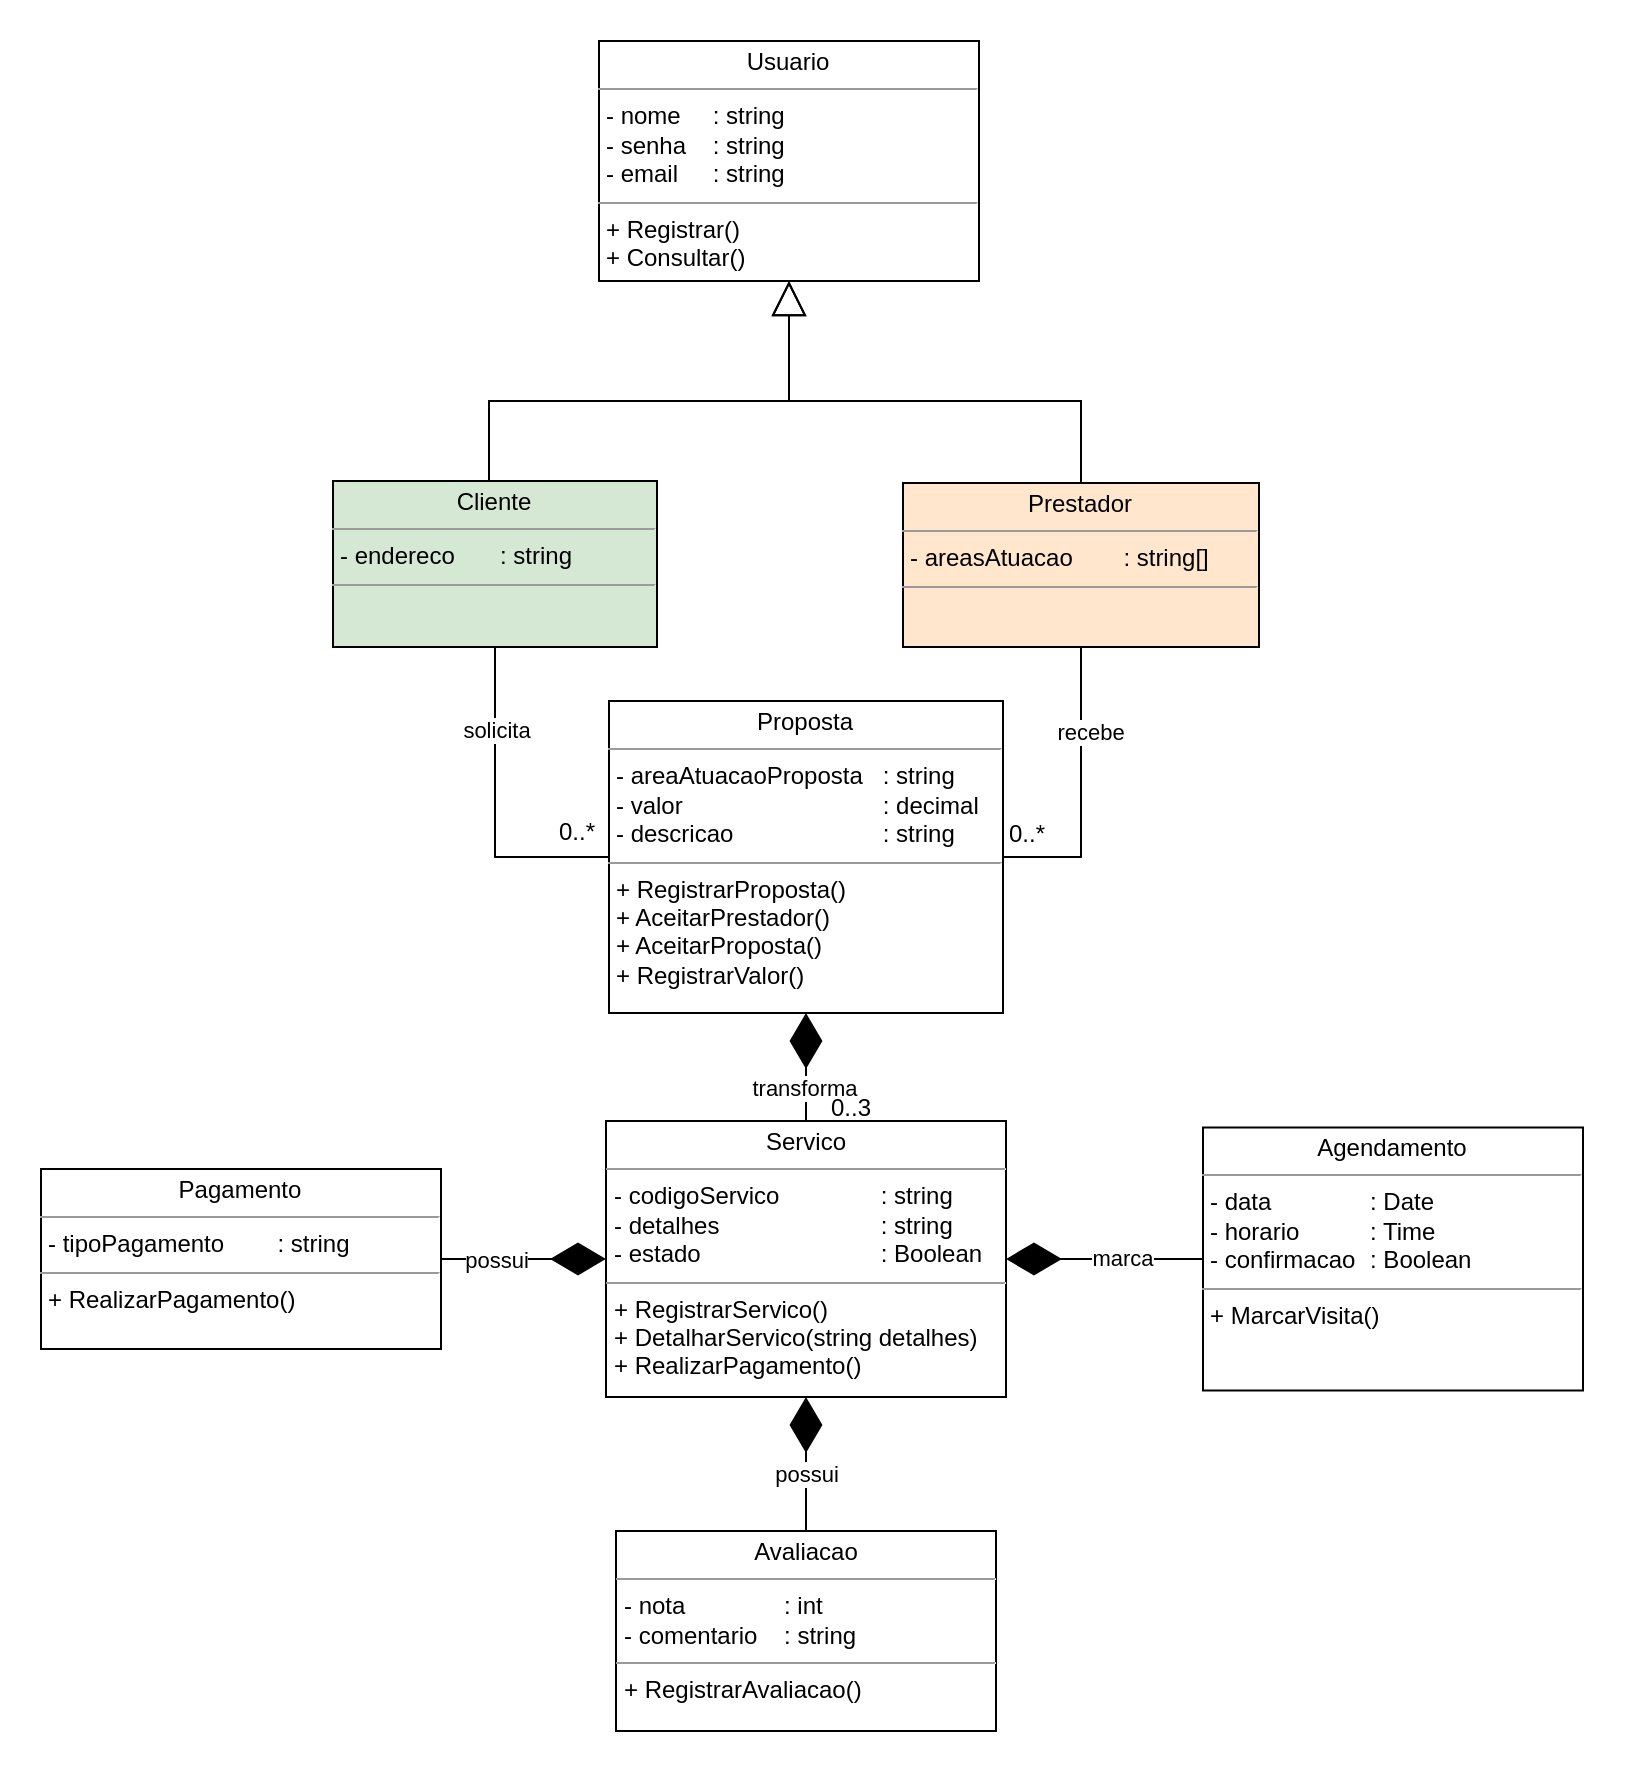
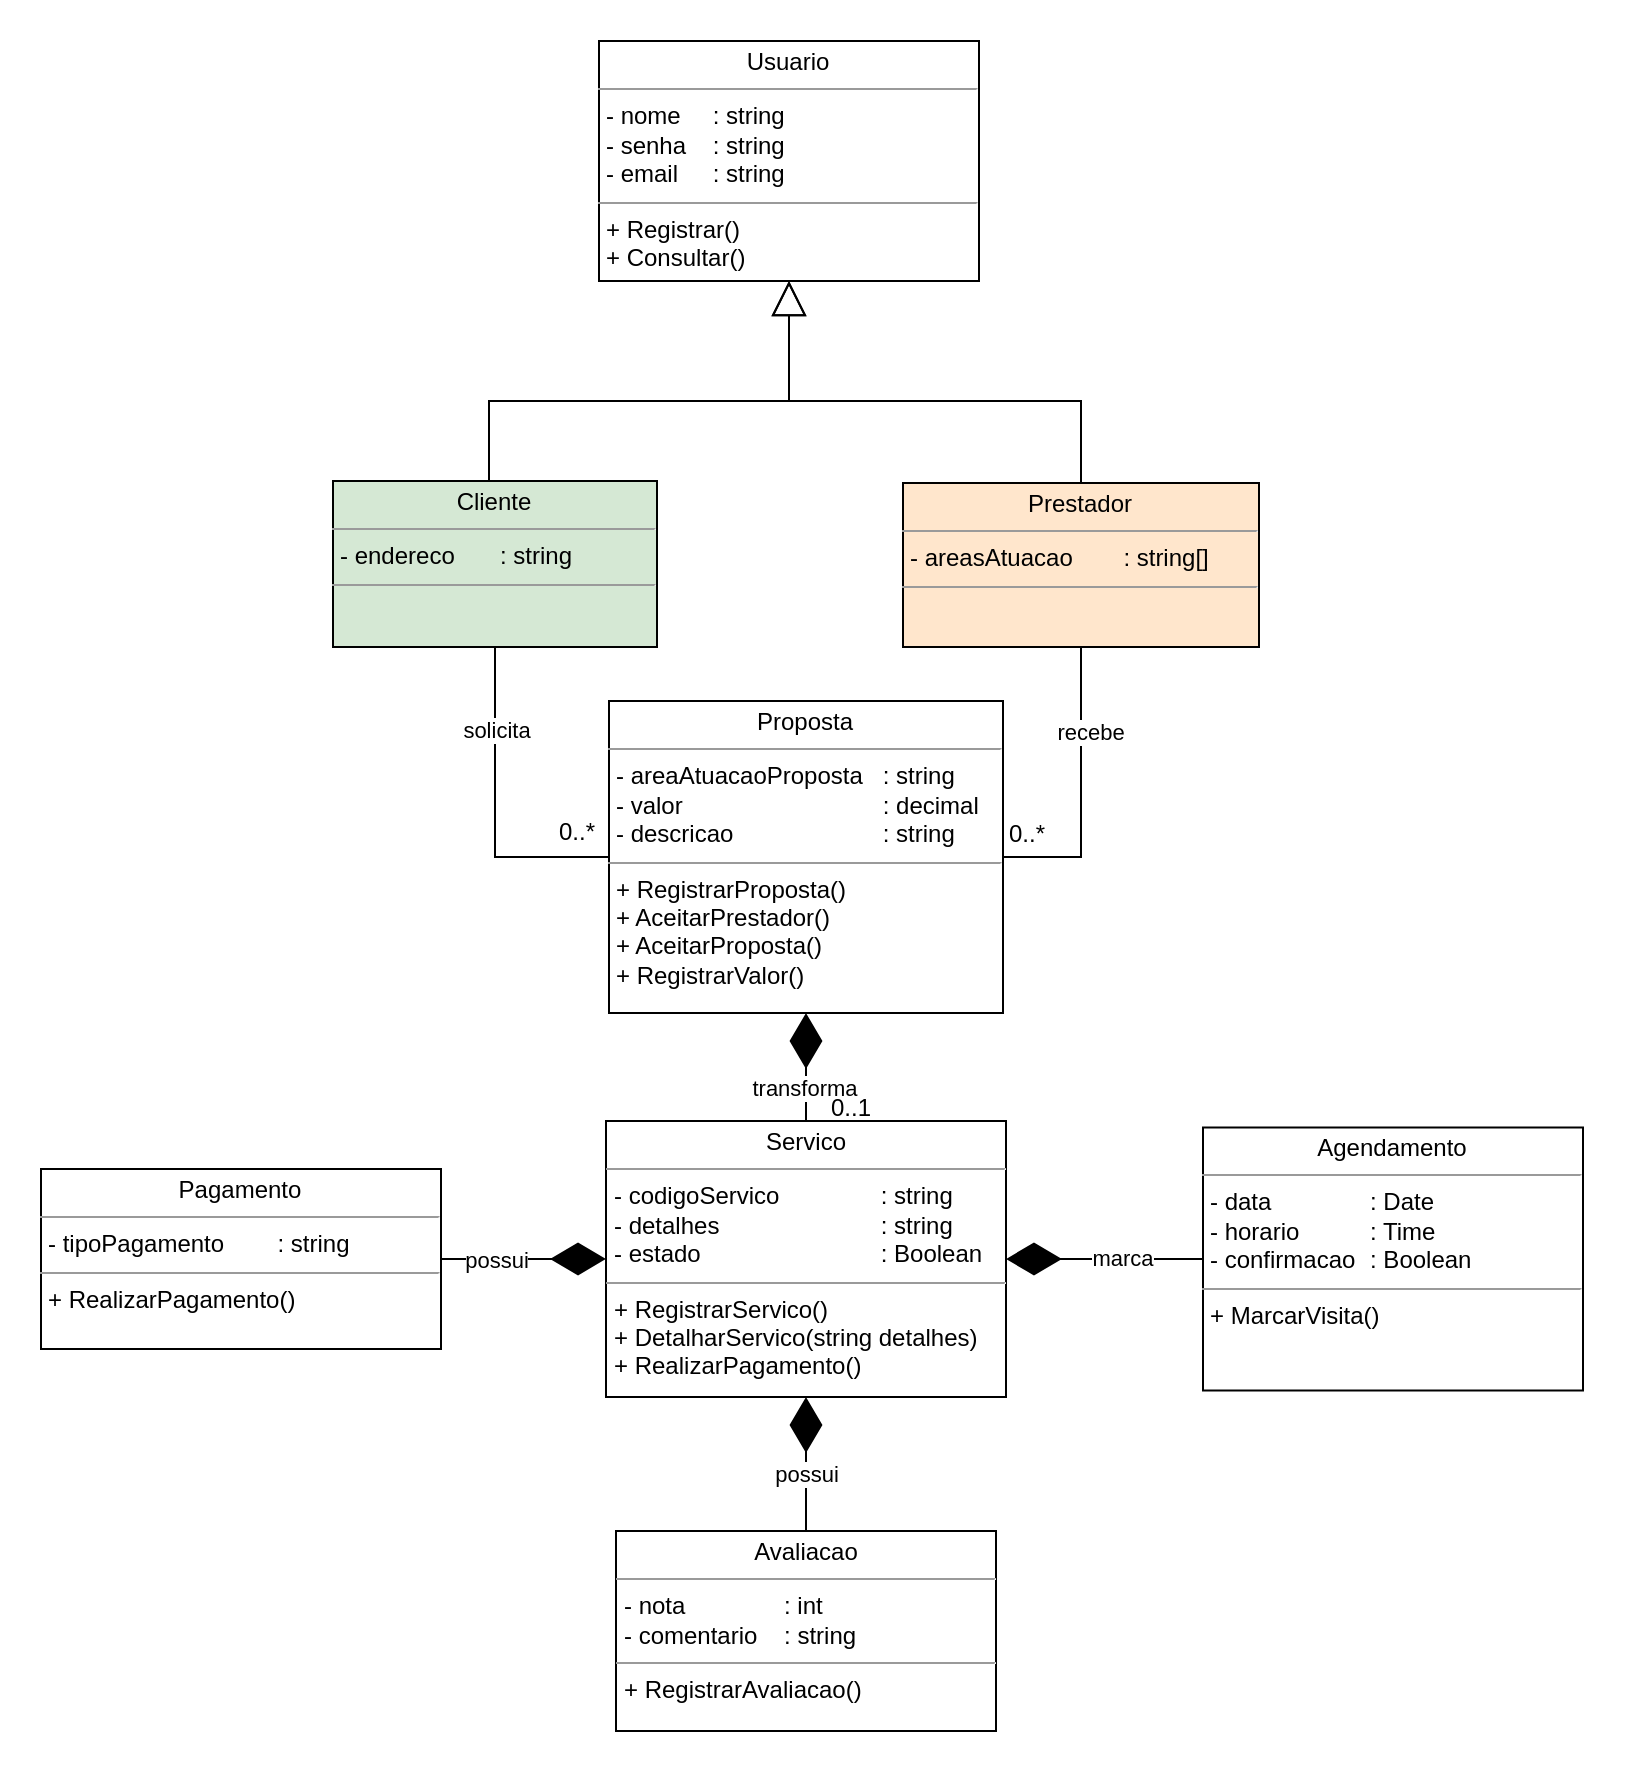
node "0..3": label "0..3" -> "0..1"
